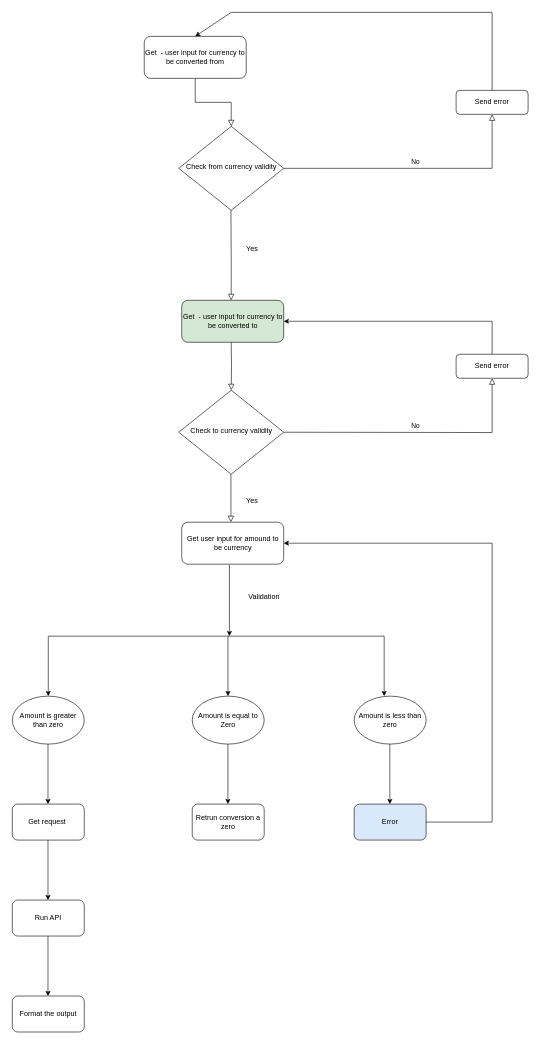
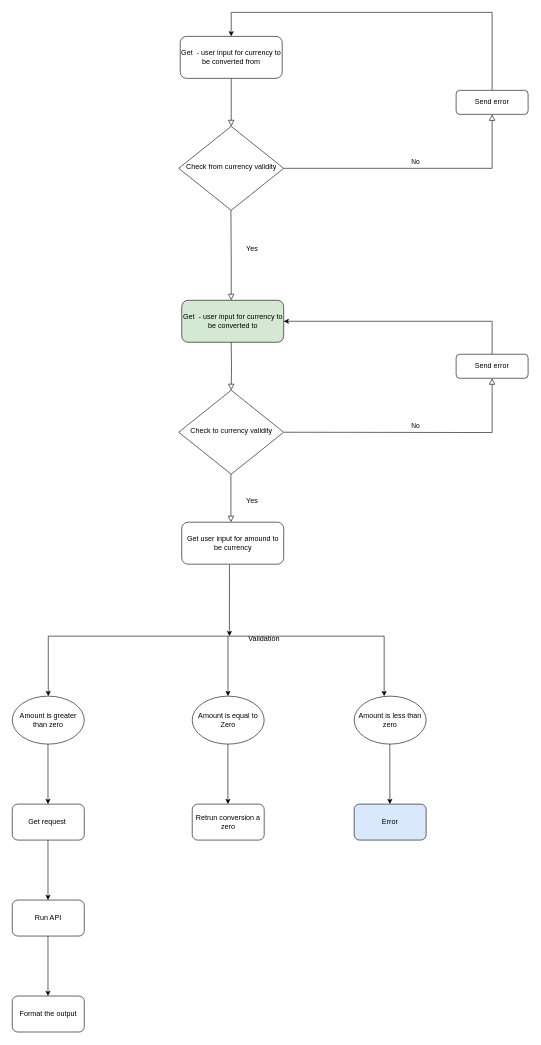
node "Get - user input for currency to be converted from": moved (195, 57) -> (231, 57)
edge "Error" -> "Get user input for amound to be currency": removed
node "Validation": moved (264, 597) -> (264, 639)
